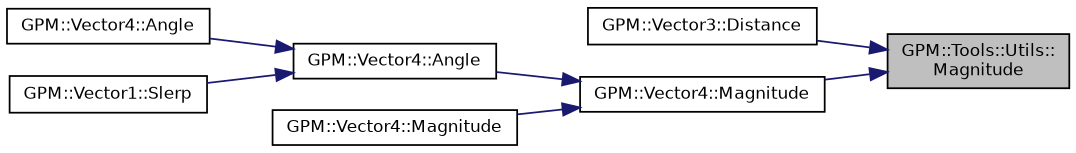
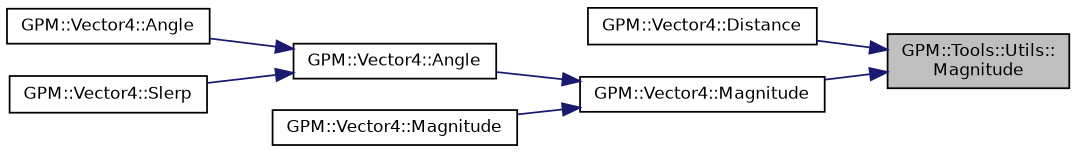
node "GPM::Vector3::Distance": label "GPM::Vector3::Distance" -> "GPM::Vector4::Distance"
node "GPM::Vector1::Slerp": label "GPM::Vector1::Slerp" -> "GPM::Vector4::Slerp"
